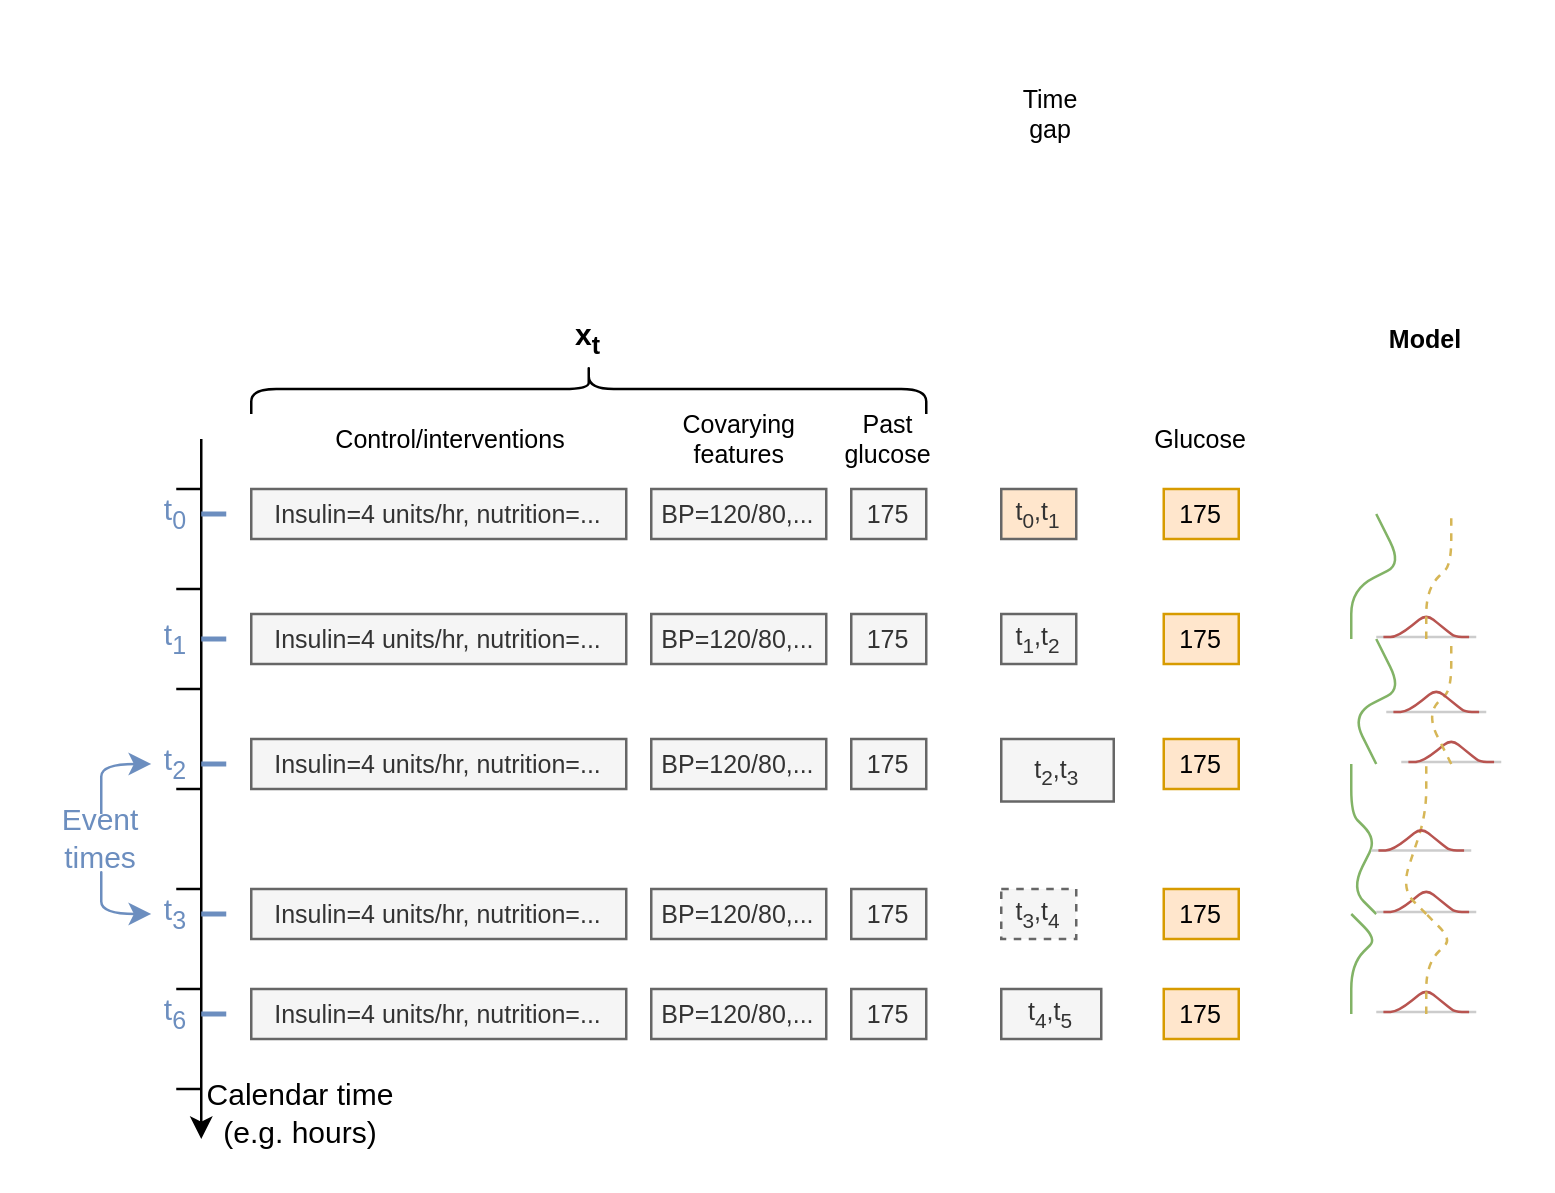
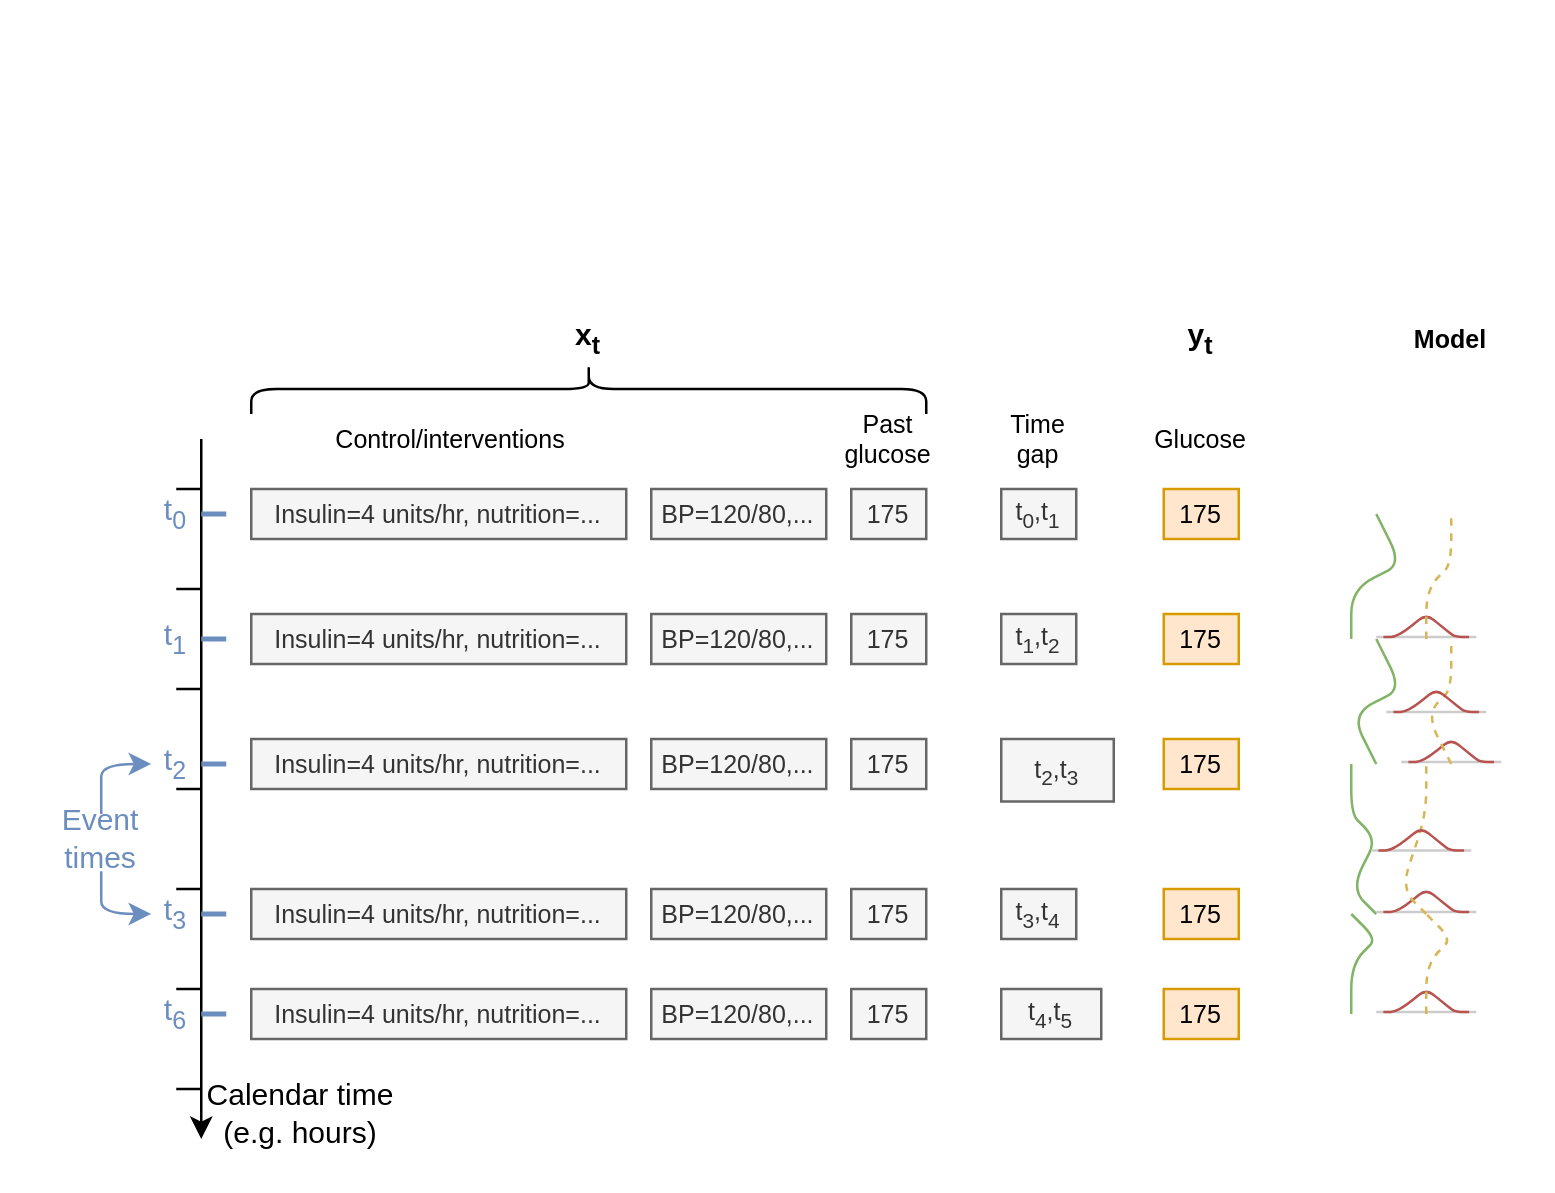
node "Time gap": moved (1051, 114) -> (1039, 439)
node "yt": added
node "Model": moved (1426, 339) -> (1451, 339)
node "Covarying features": removed
node "t0,t1": fillcolor #ffe6cc -> #f5f5f5
node "t3,t4": style dashed -> solid
